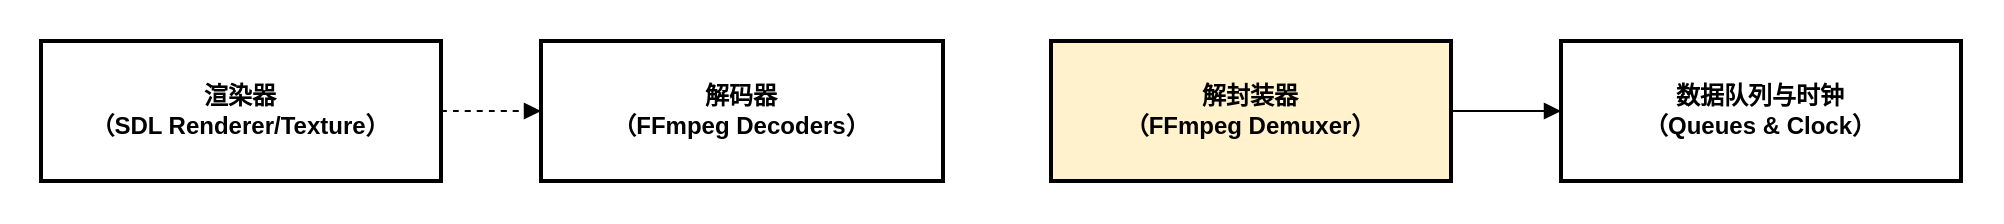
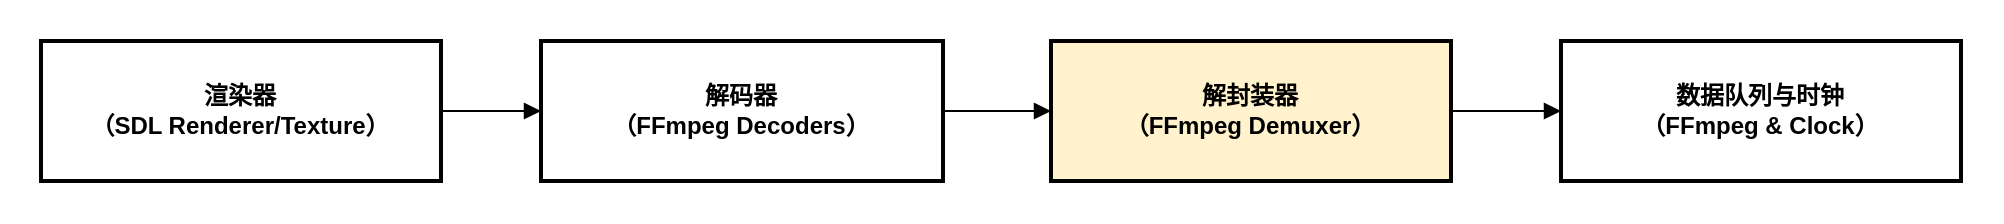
edge "渲染器 （SDL Renderer/Texture）" -> "解码器 （FFmpeg Decoders）": style dashed -> solid
edge "解码器 （FFmpeg Decoders）" -> "解封装器 （FFmpeg Demuxer）": added
node "数据队列与时钟 （Queues & Clock）": label "数据队列与时钟 （Queues & Clock）" -> "数据队列与时钟 （FFmpeg & Clock）"
